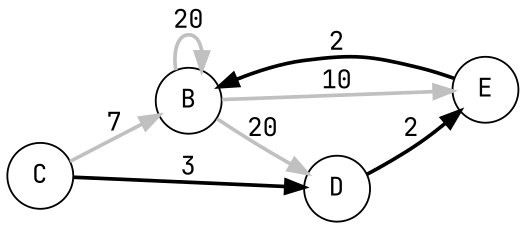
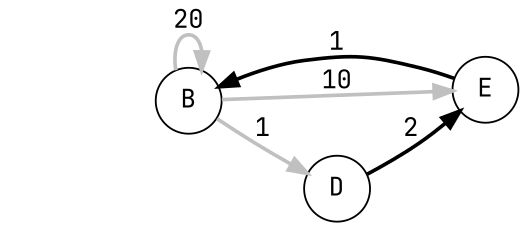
edge "E" -> "B": label "2" -> "1"
edge "B" -> "D": label "20" -> "1"
node "C": removed
